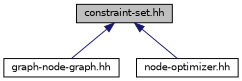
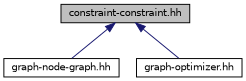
node "constraint-set.hh": label "constraint-set.hh" -> "constraint-constraint.hh"
node "node-optimizer.hh": label "node-optimizer.hh" -> "graph-optimizer.hh"
